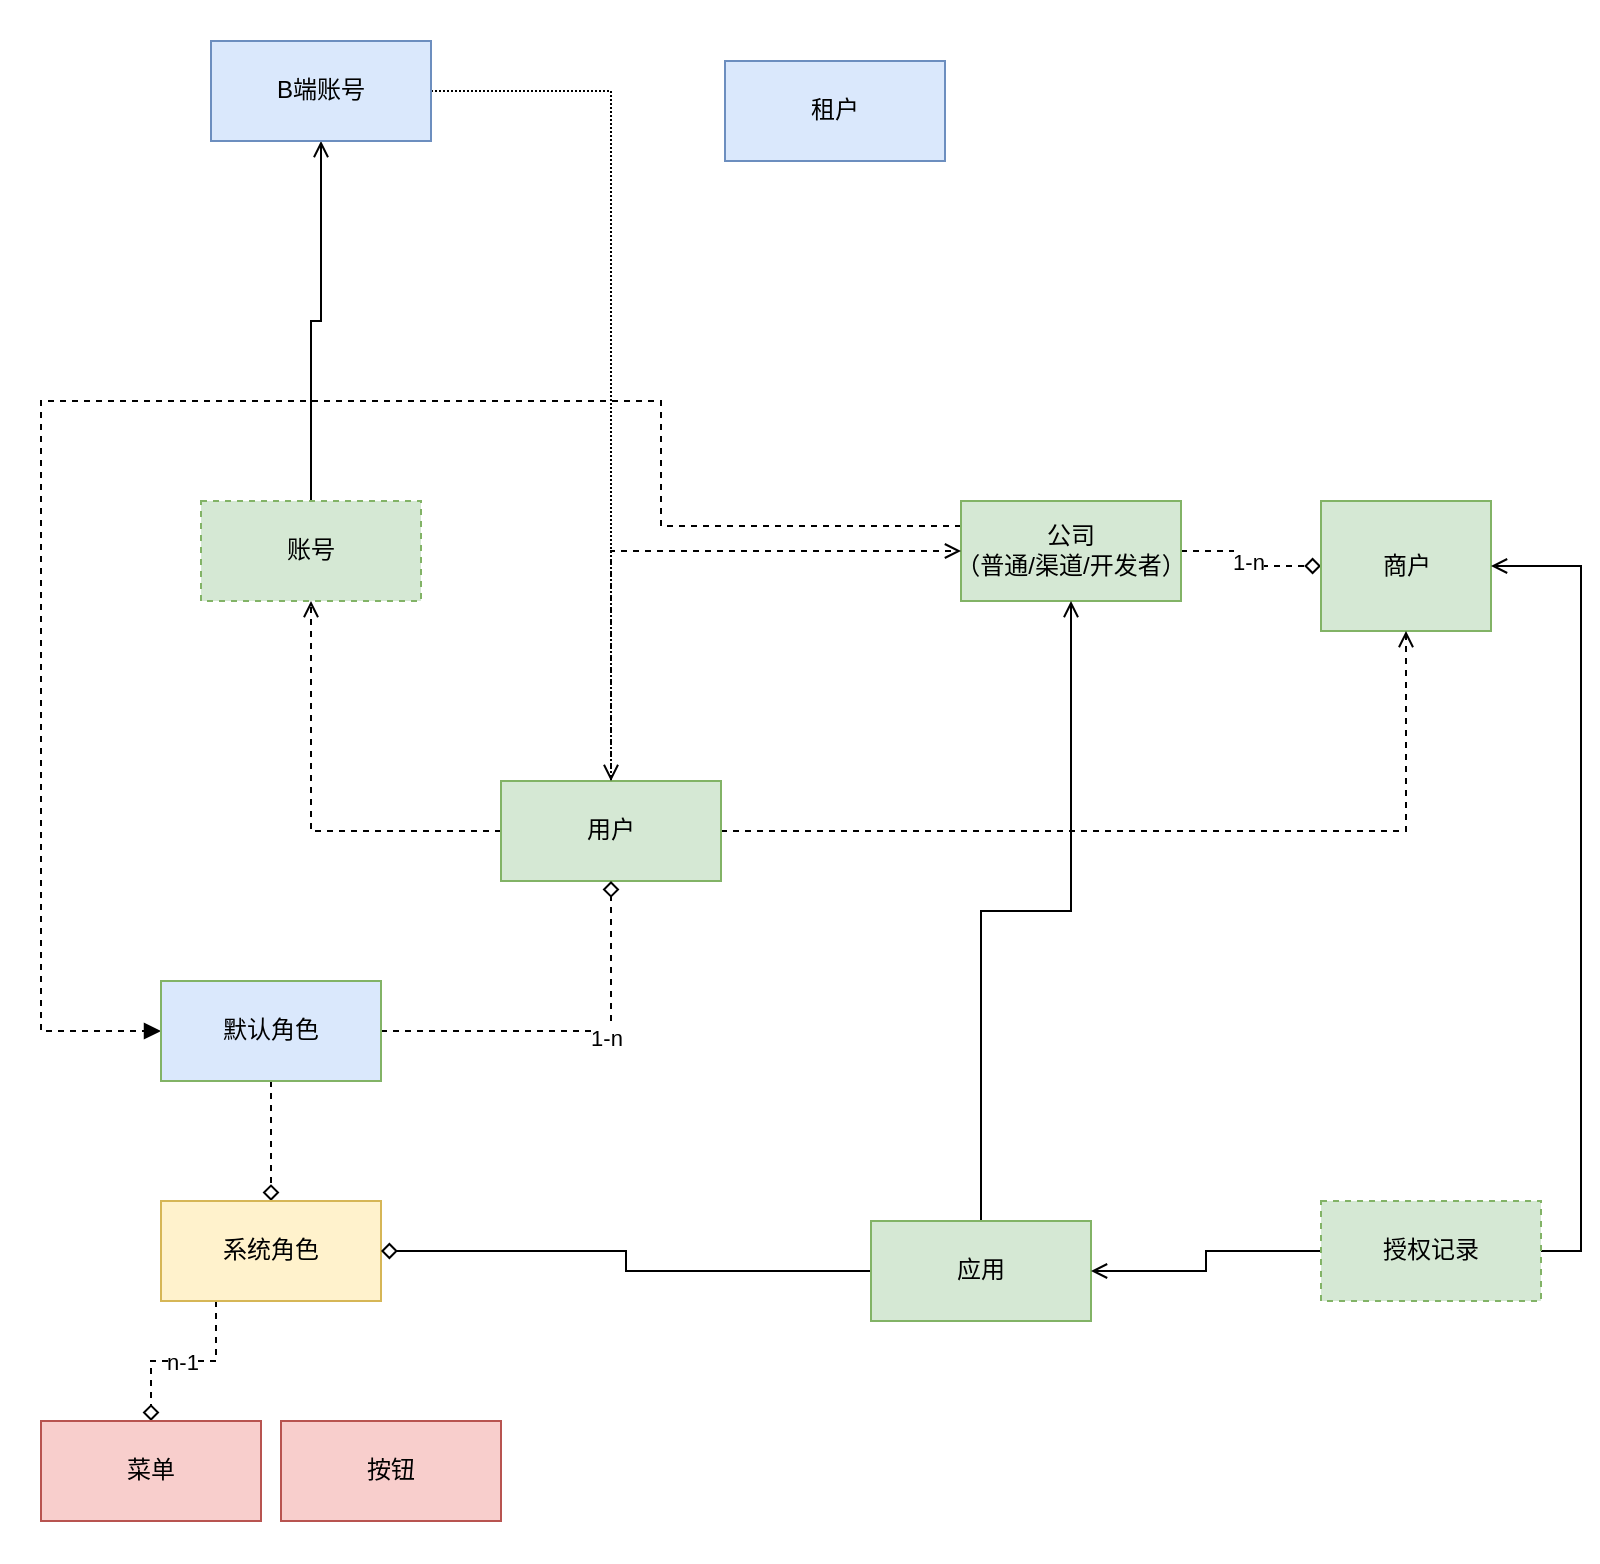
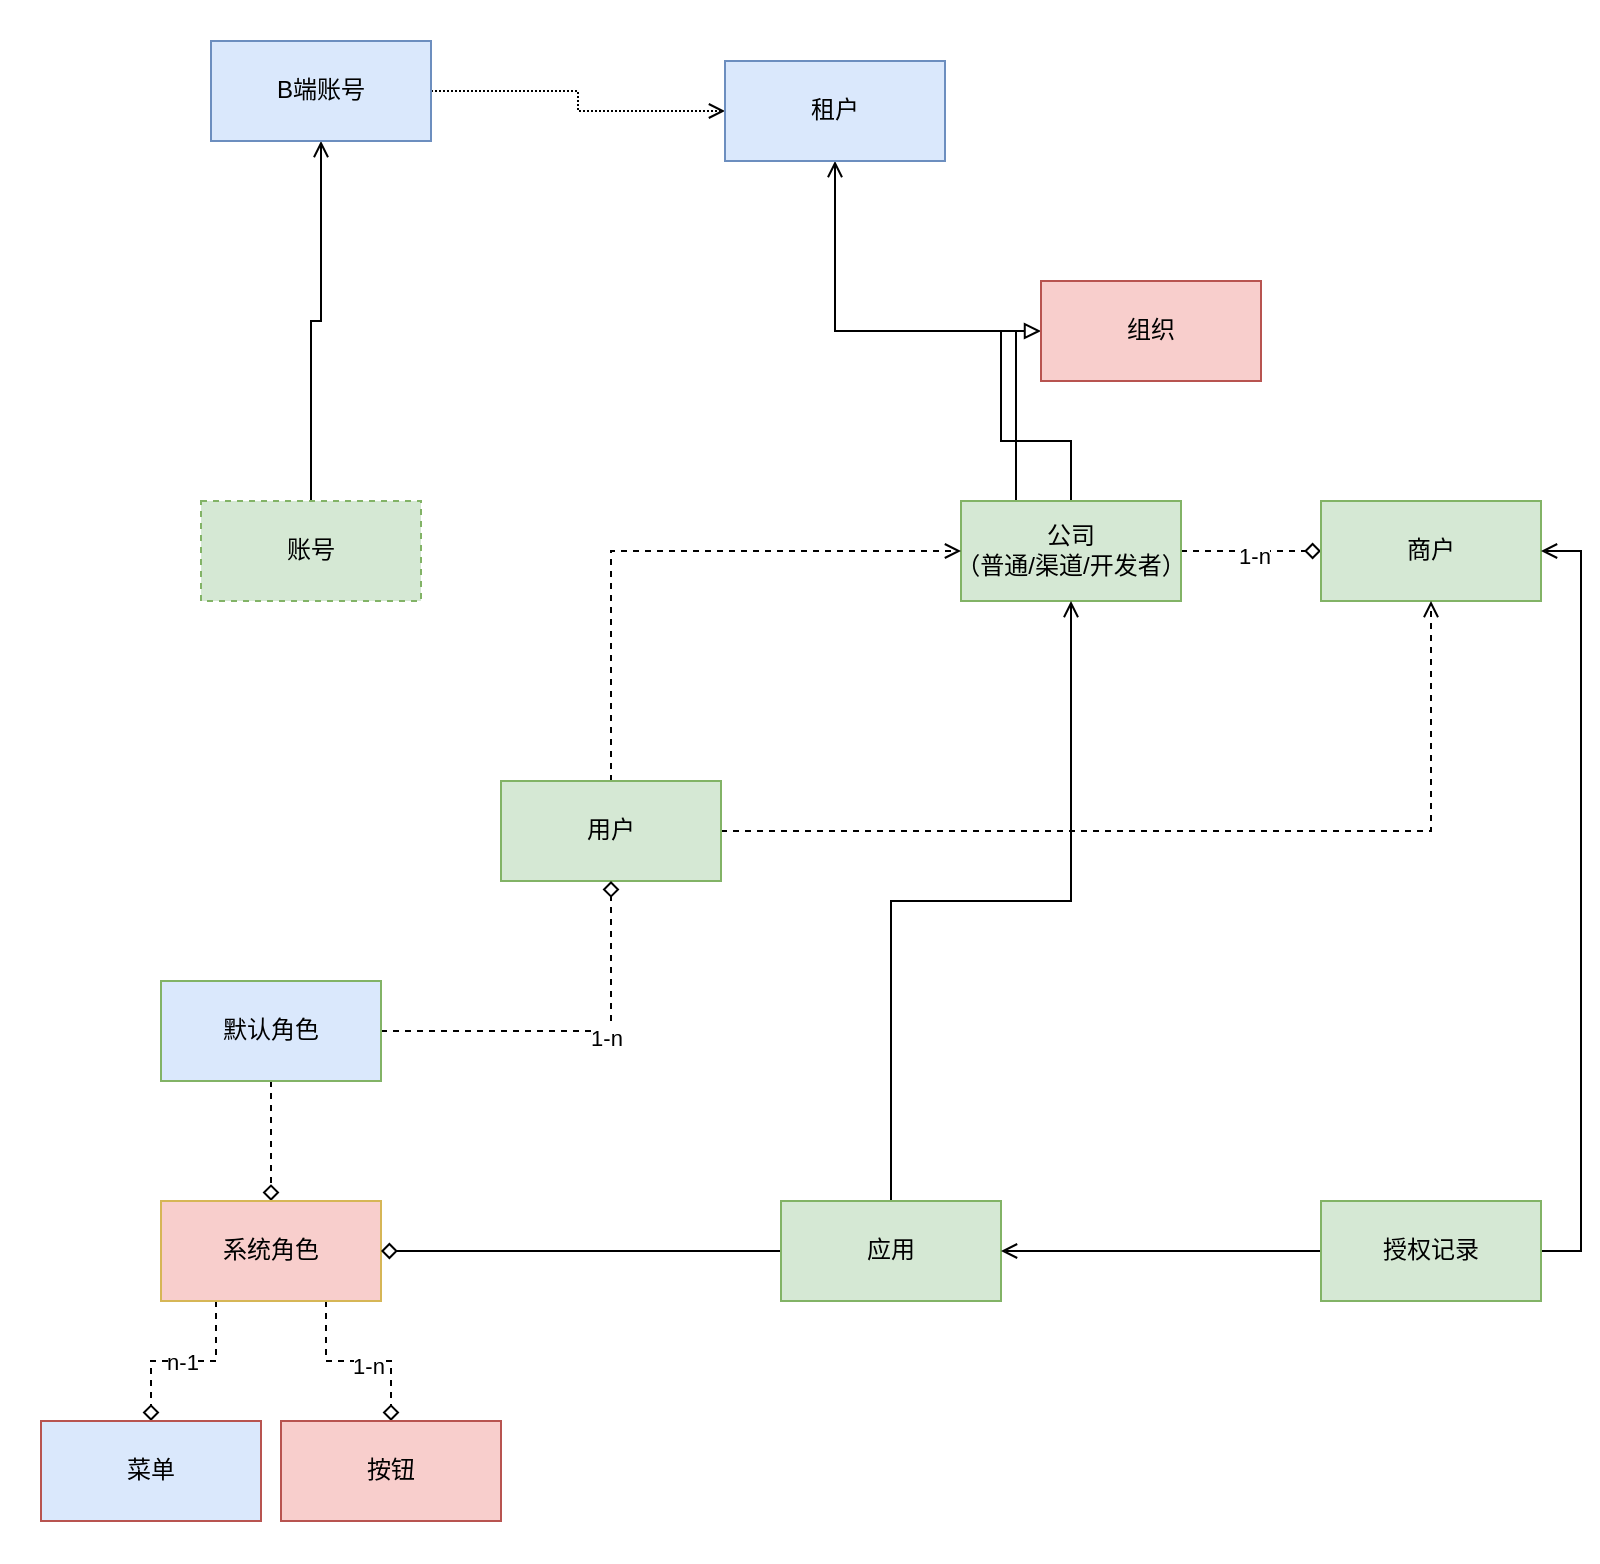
edge "B端账号" -> "用户": now "B端账号" -> "租户"
edge "公司 （普通/渠道/开发者）" -> "租户": added
node "组织": added
edge "公司 （普通/渠道/开发者）" -> "默认角色": removed
edge "公司 （普通/渠道/开发者）" -> "组织": added
node "商户": size 170x130 -> 220x100
edge "用户" -> "账号": removed
node "系统角色": fillcolor #fff2cc -> #f8cecc
node "授权记录": style dashed -> solid
node "应用": moved (981, 1271) -> (891, 1251)
edge "系统角色" -> "按钮": added, label "1-n"
node "菜单": fillcolor #f8cecc -> #dae8fc
